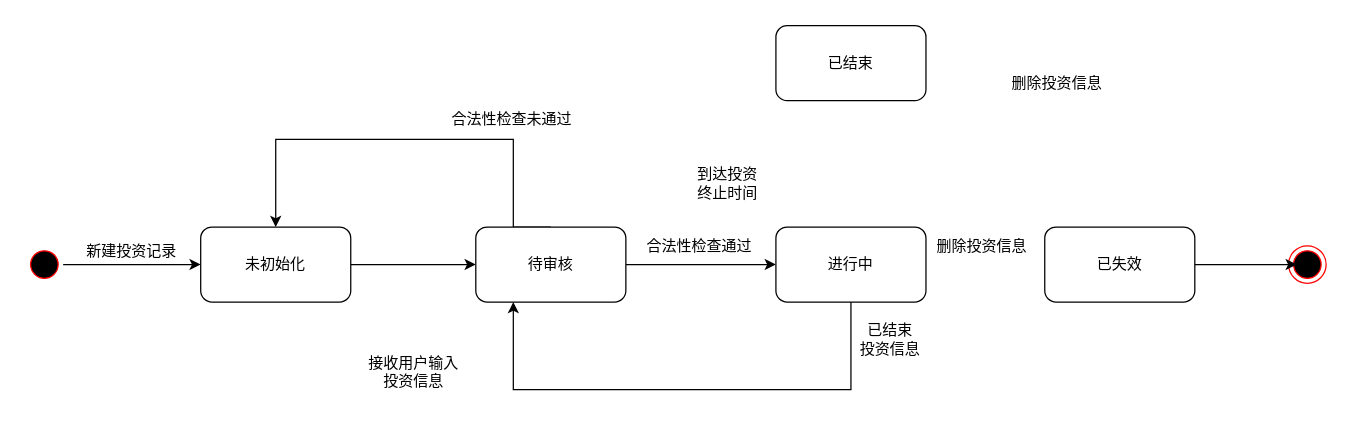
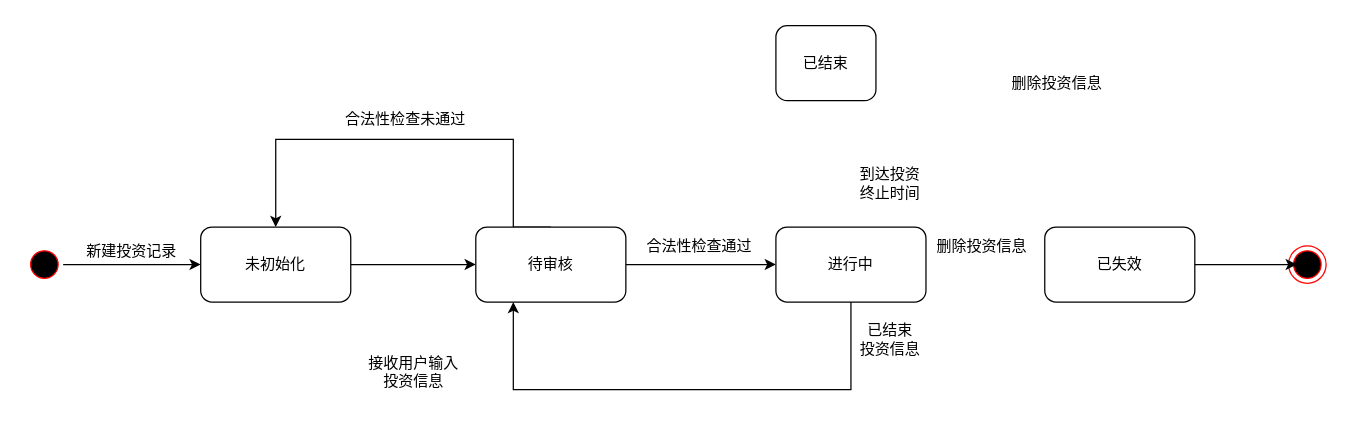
node "已结束": size 150x75 -> 100x75
node "合法性检查未通过": moved (512, 119) -> (406, 119)
node "到达投资 终止时间": moved (727, 183) -> (889, 183)
